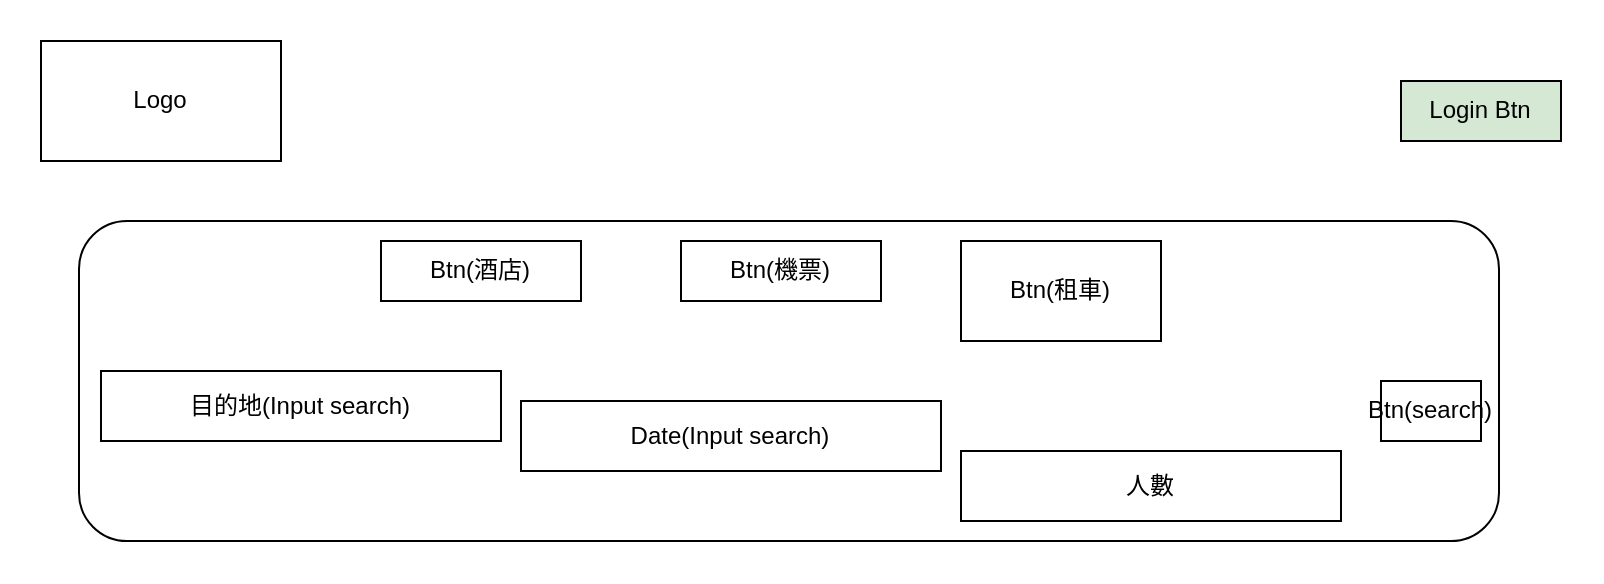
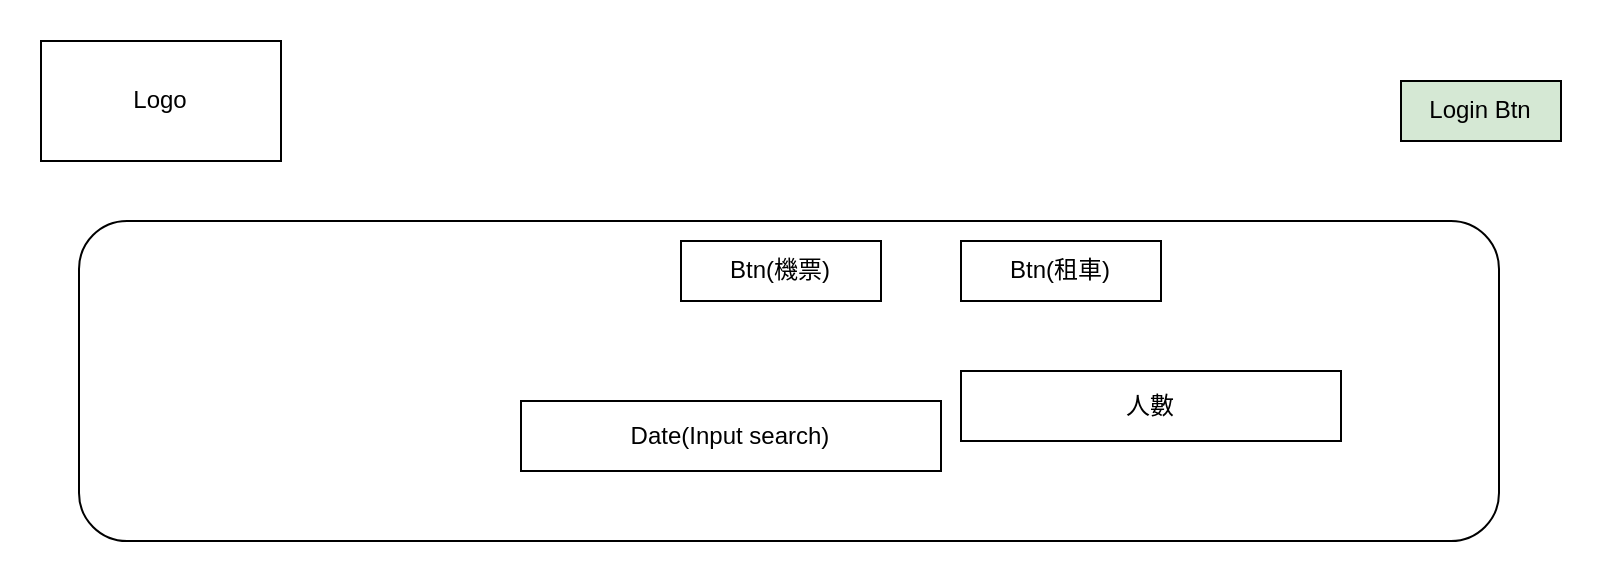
node "Btn(酒店)": removed
node "Btn(租車)": size 200x100 -> 200x60
node "目的地(Input search)": removed
node "Btn(search)": removed
node "人數": moved (1151, 486) -> (1151, 406)
